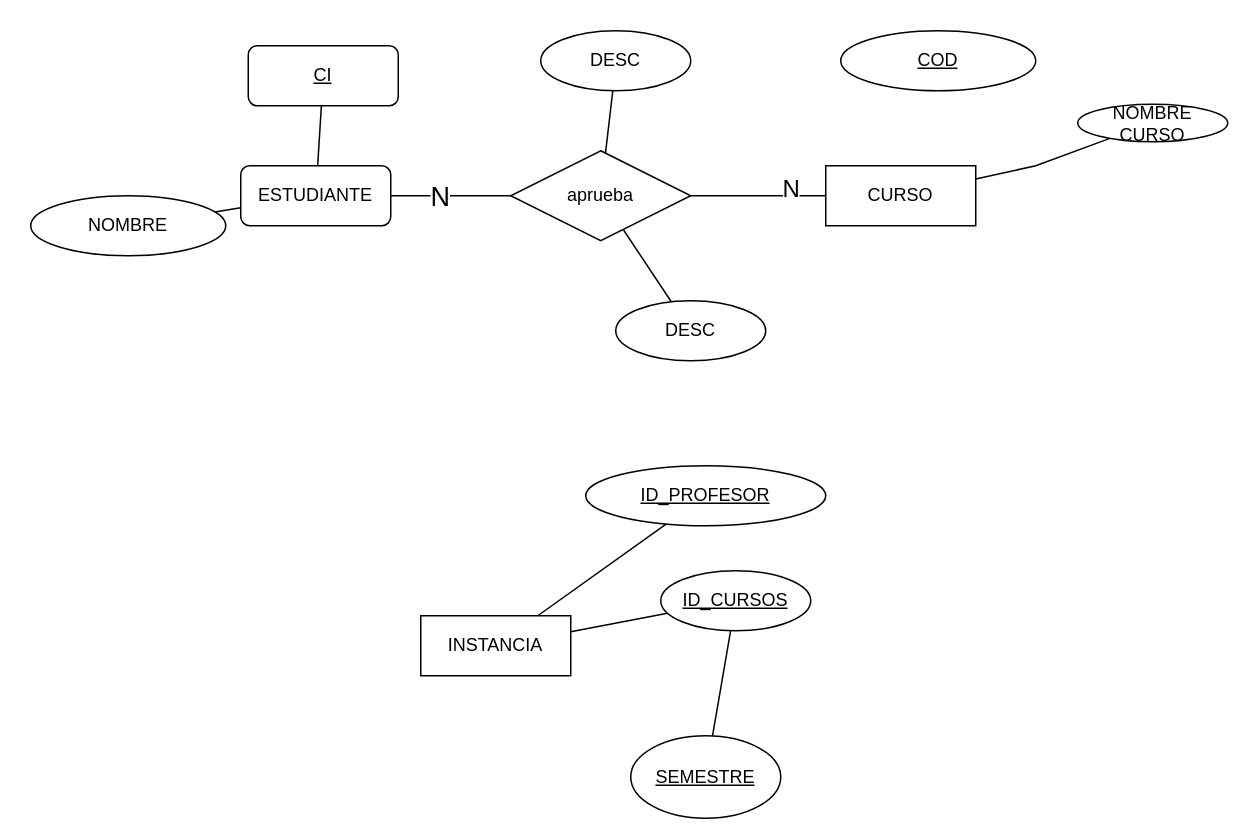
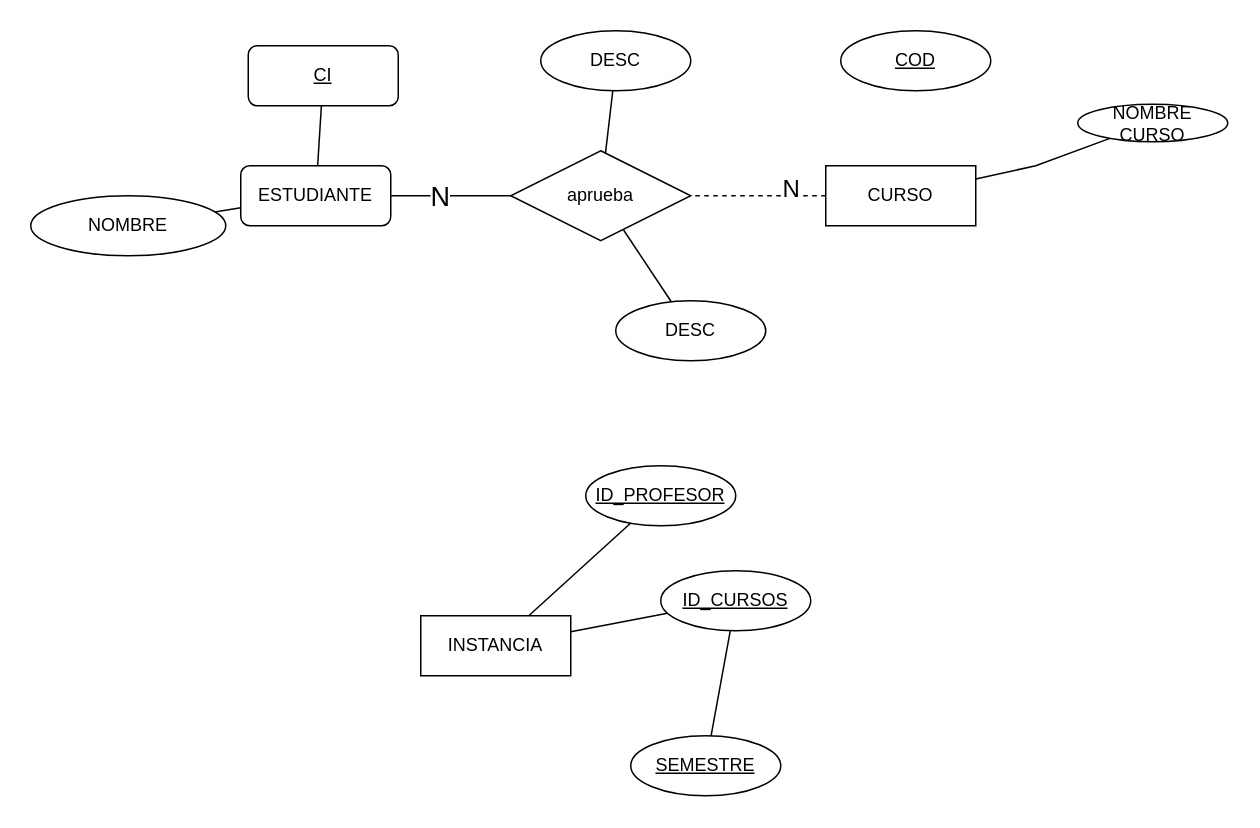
node "COD": size 195x60 -> 150x60
edge "aprueba" -- "CURSO": style solid -> dashed
node "ID_PROFESOR": size 240x60 -> 150x60
node "SEMESTRE": size 150x83 -> 150x60
